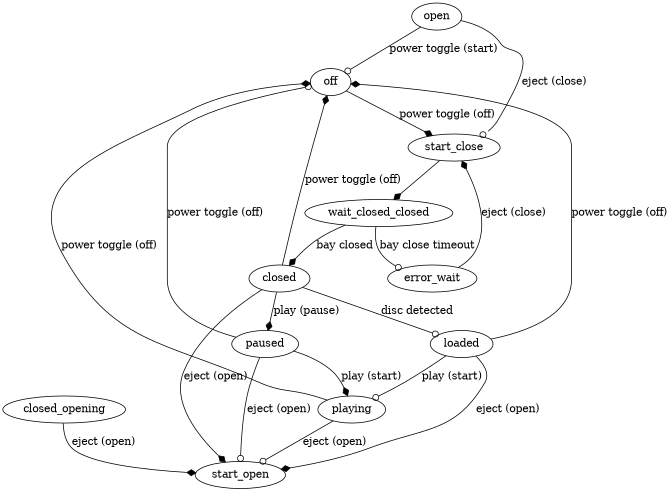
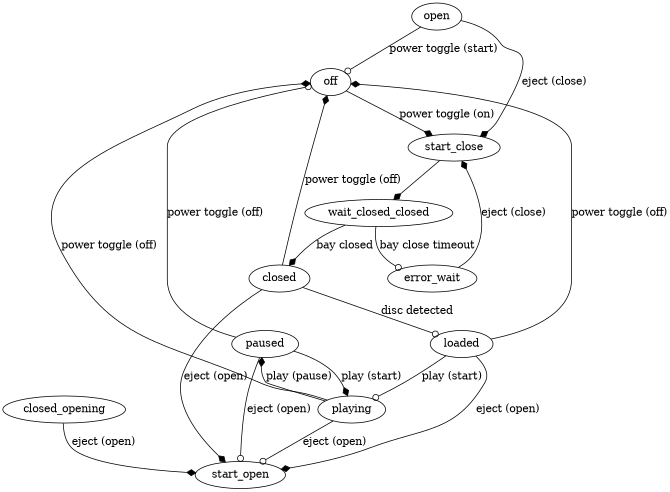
edge "open" -> "start_close": arrowhead odot -> diamond
edge "off" -> "start_close": label "power toggle (off)" -> "power toggle (on)"
edge "closed" -> "paused": now "playing" -> "paused"
